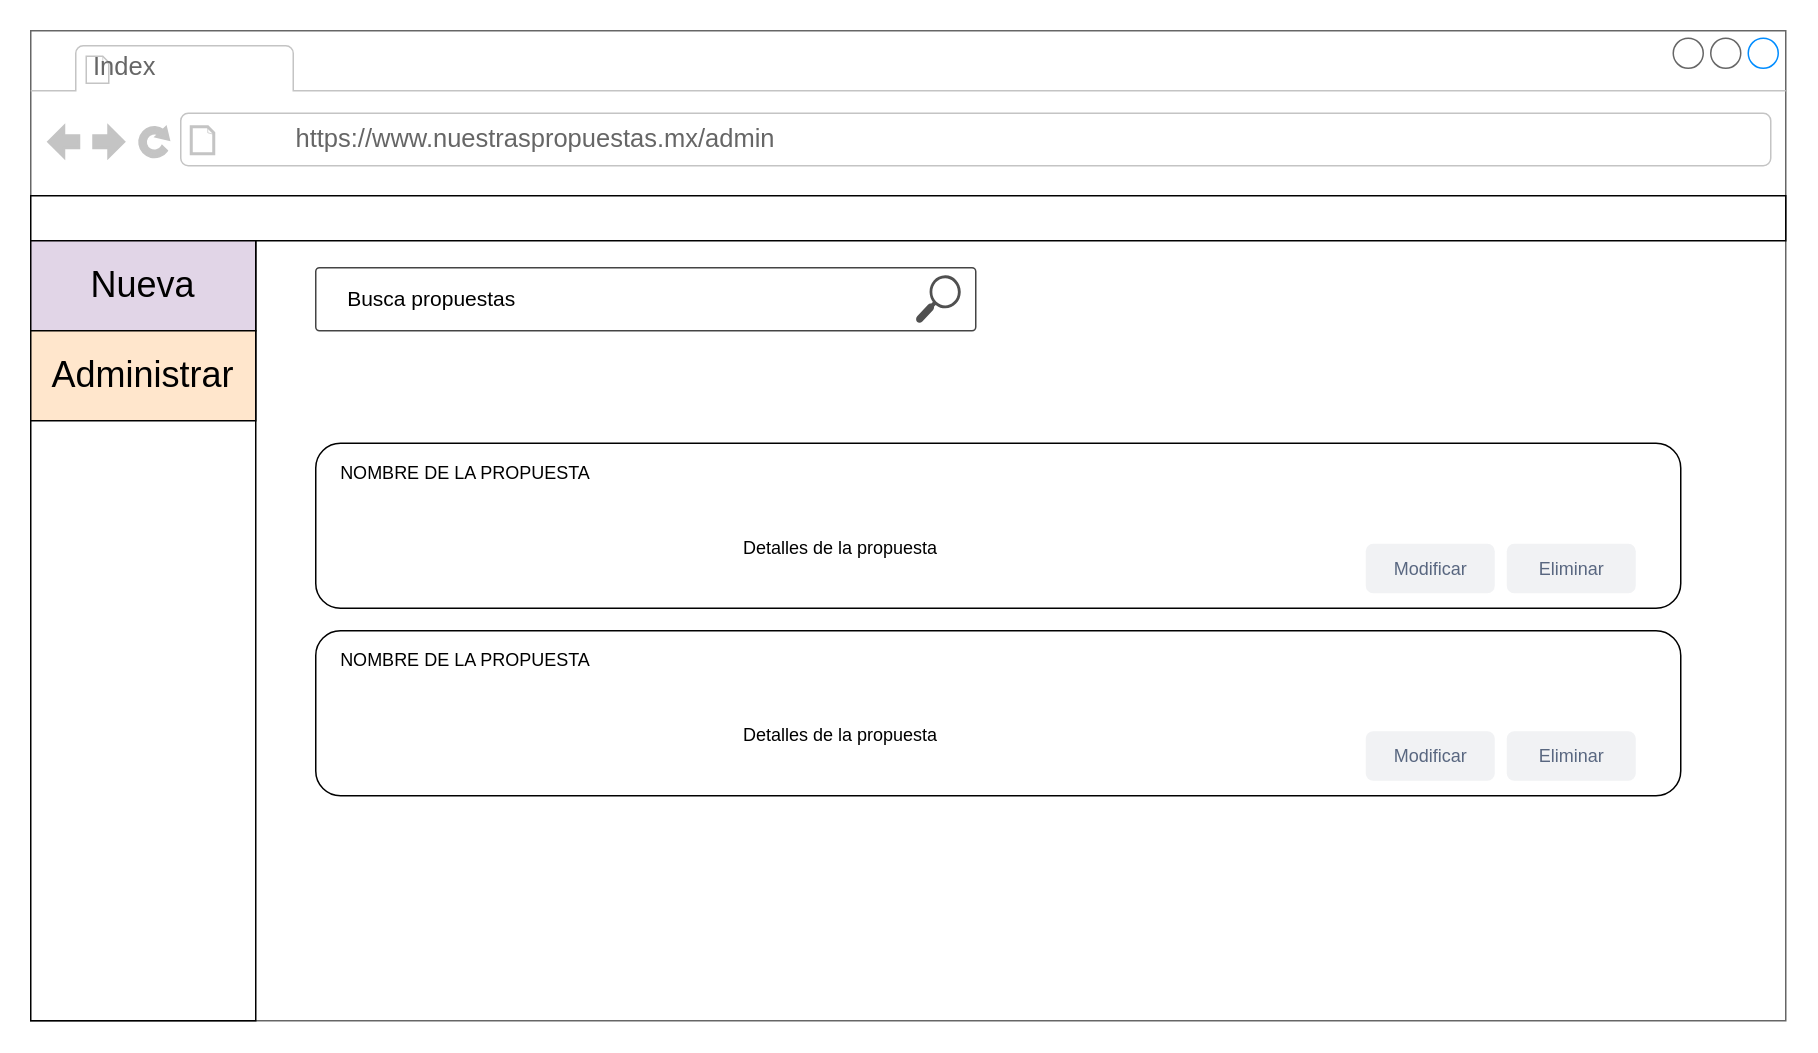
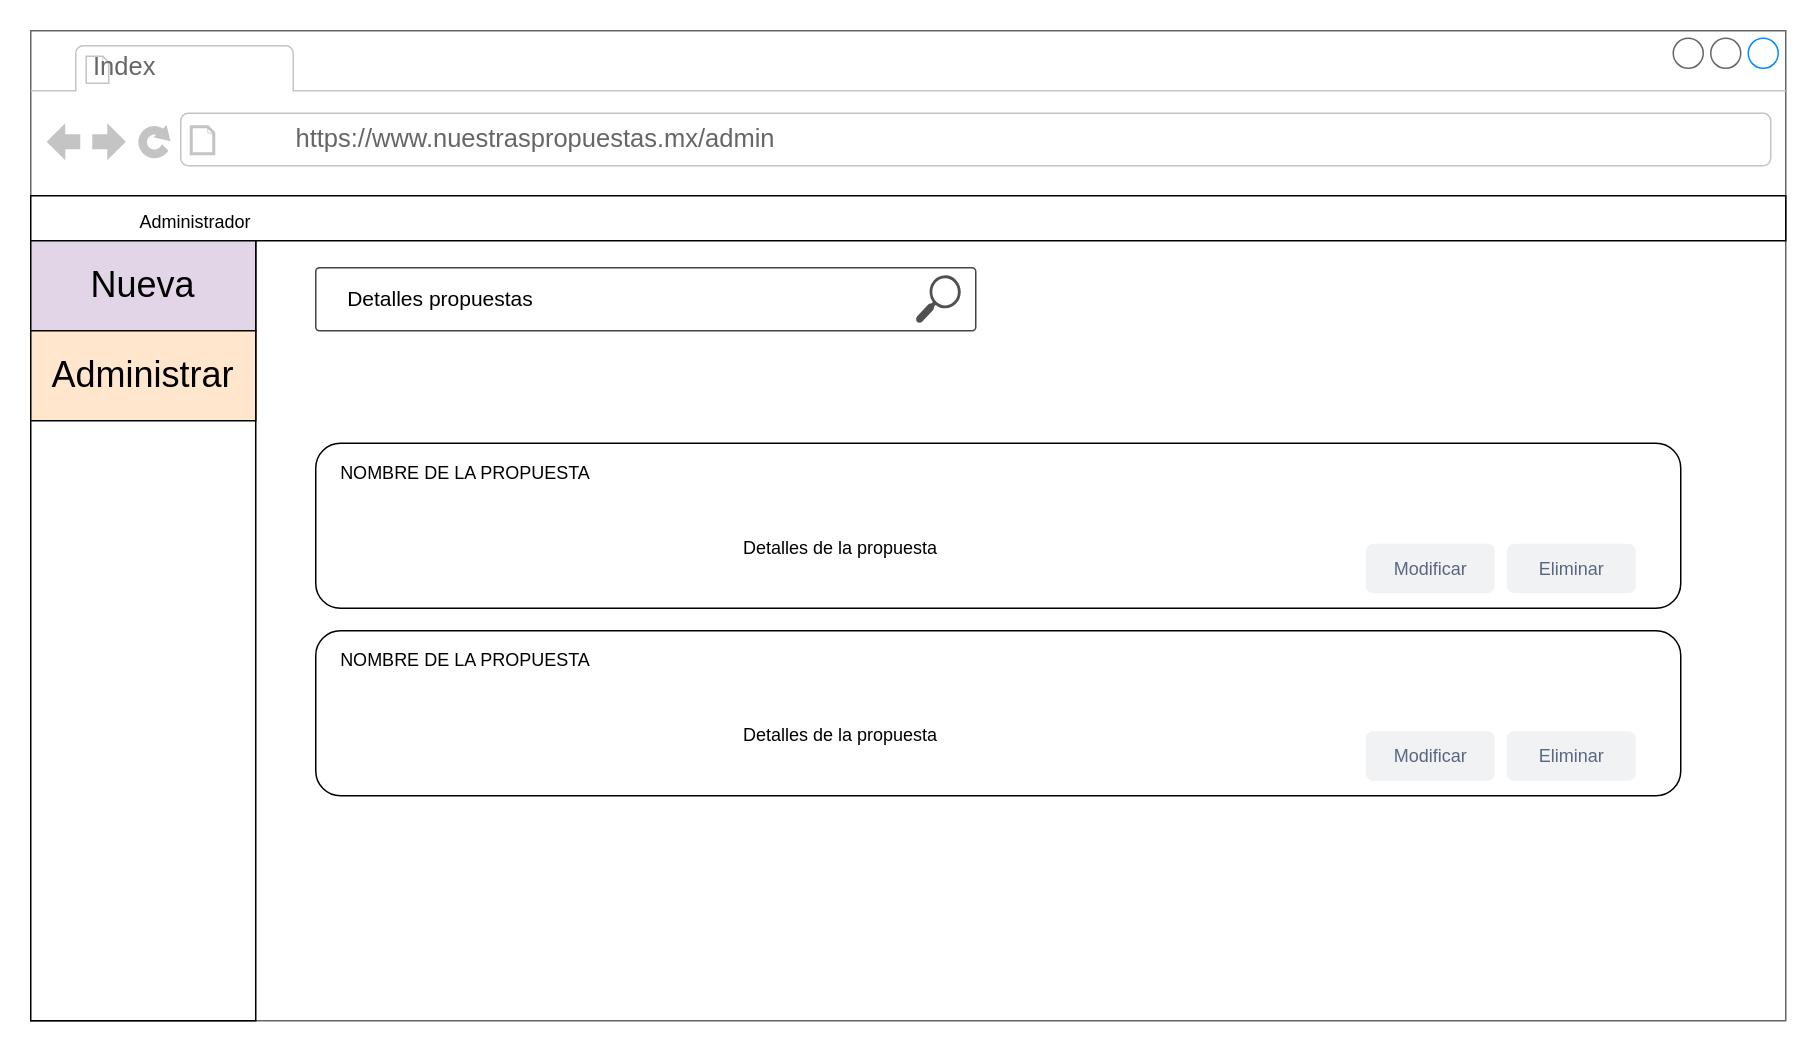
node "Administrador": added
node "Busca propuestas": label "Busca propuestas" -> "Detalles propuestas"
